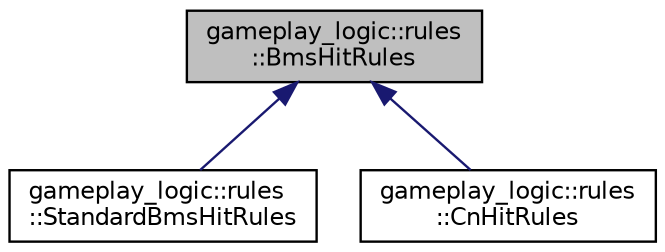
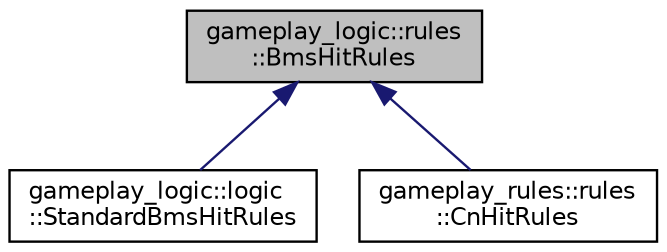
node "gameplay_logic::rules ::StandardBmsHitRules": label "gameplay_logic::rules ::StandardBmsHitRules" -> "gameplay_logic::logic ::StandardBmsHitRules"
node "gameplay_logic::rules ::CnHitRules": label "gameplay_logic::rules ::CnHitRules" -> "gameplay_rules::rules ::CnHitRules"
